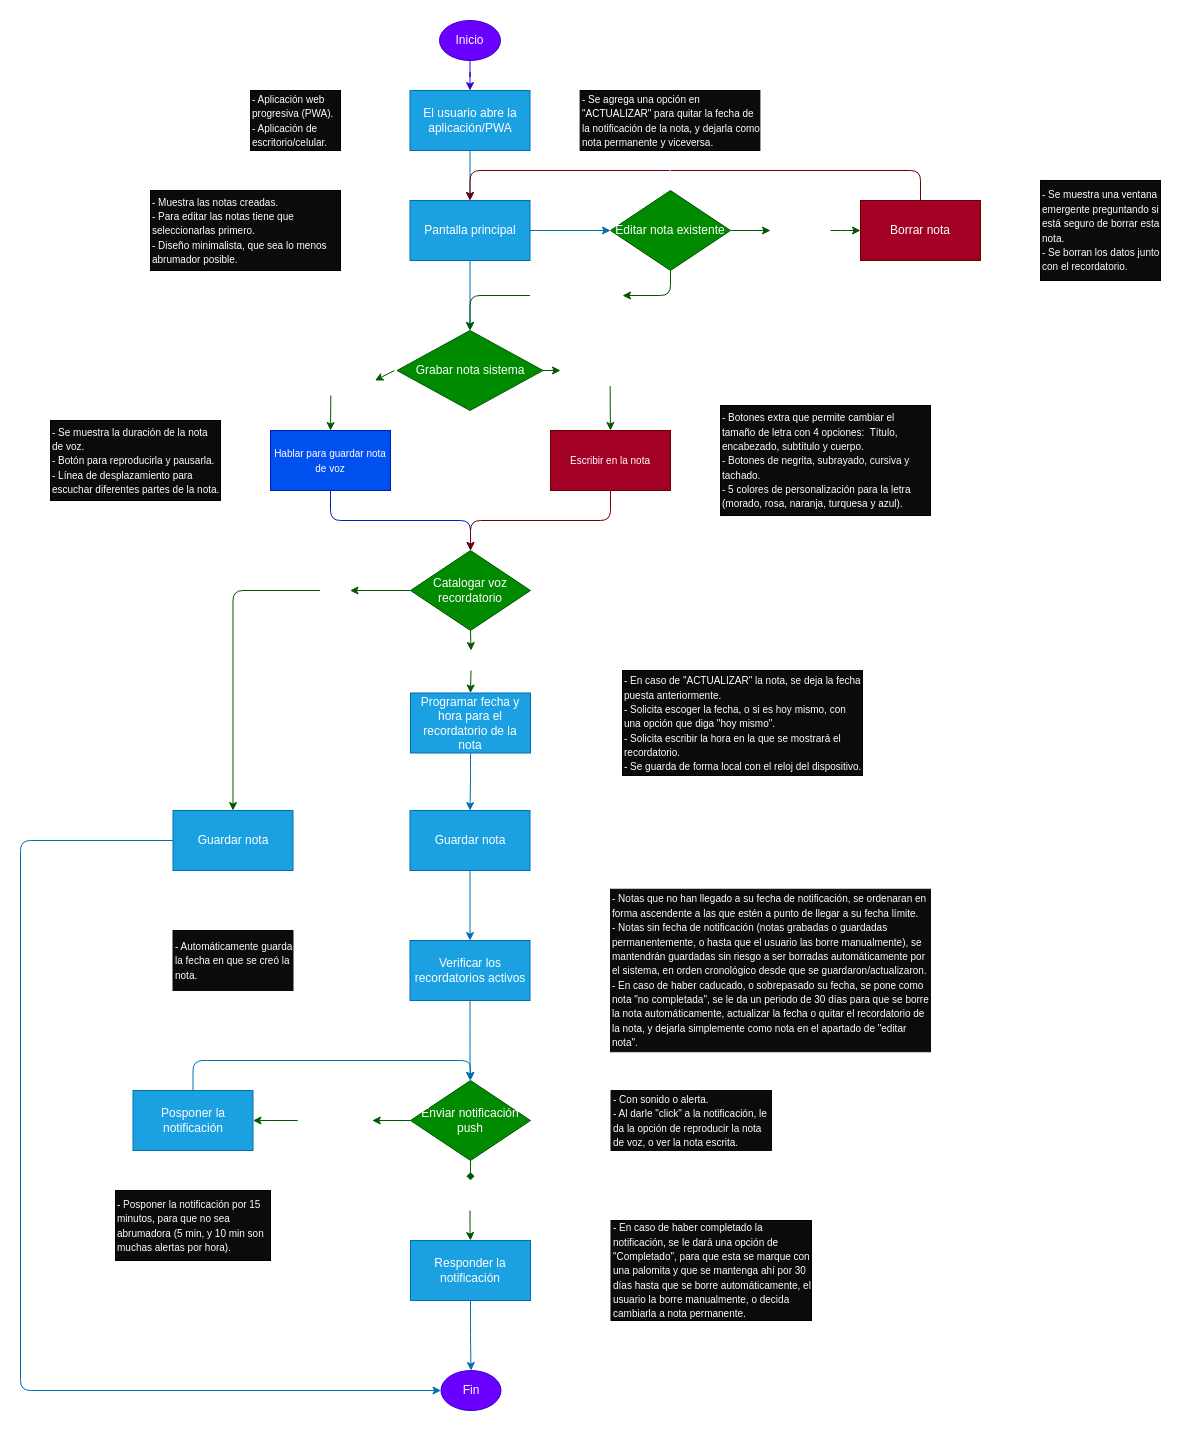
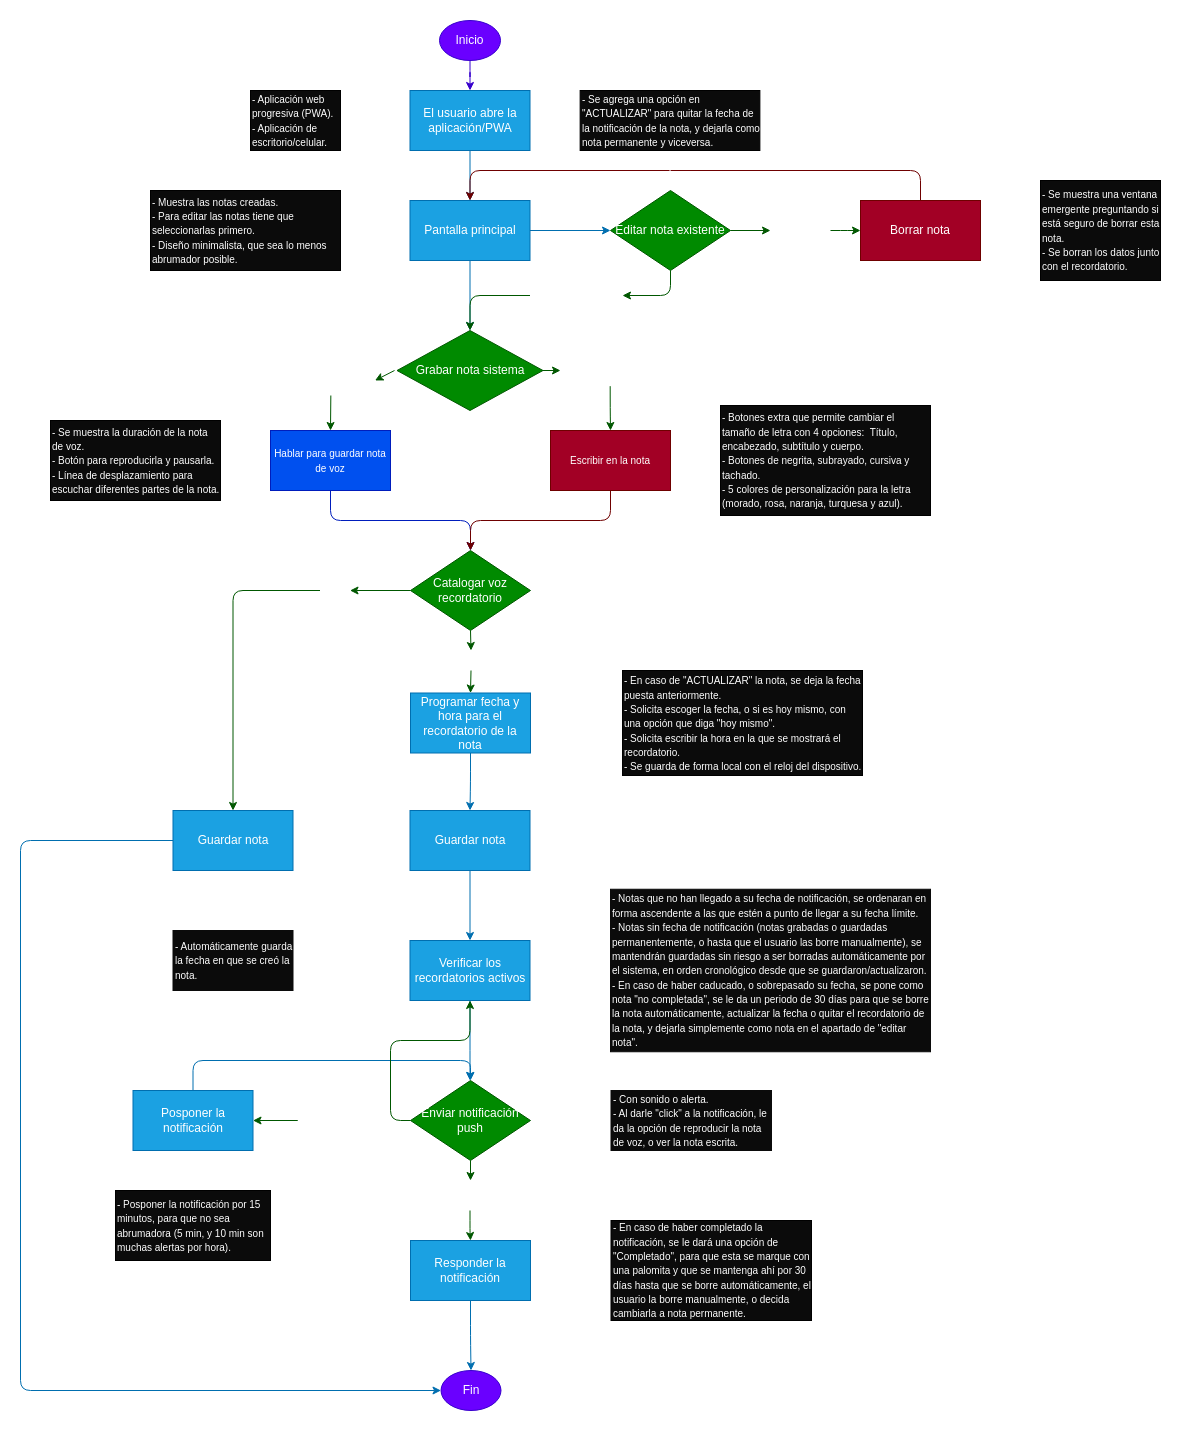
edge "Enviar notificación push" -> "POSPONER": now "Enviar notificación push" -> "Verificar los recordatorios activos"
edge "Enviar notificación push" -> "RESPONDER": arrowhead diamond -> classic
